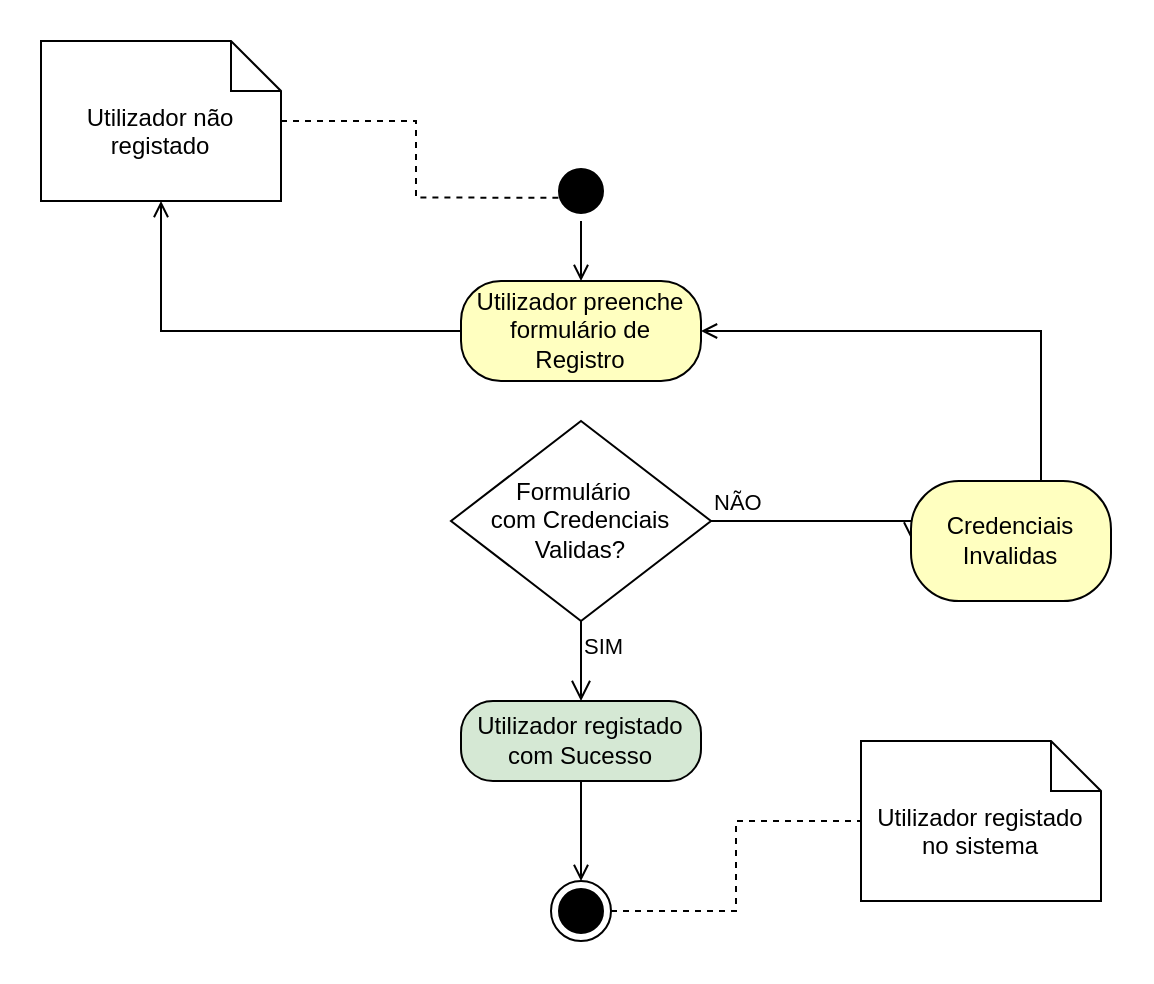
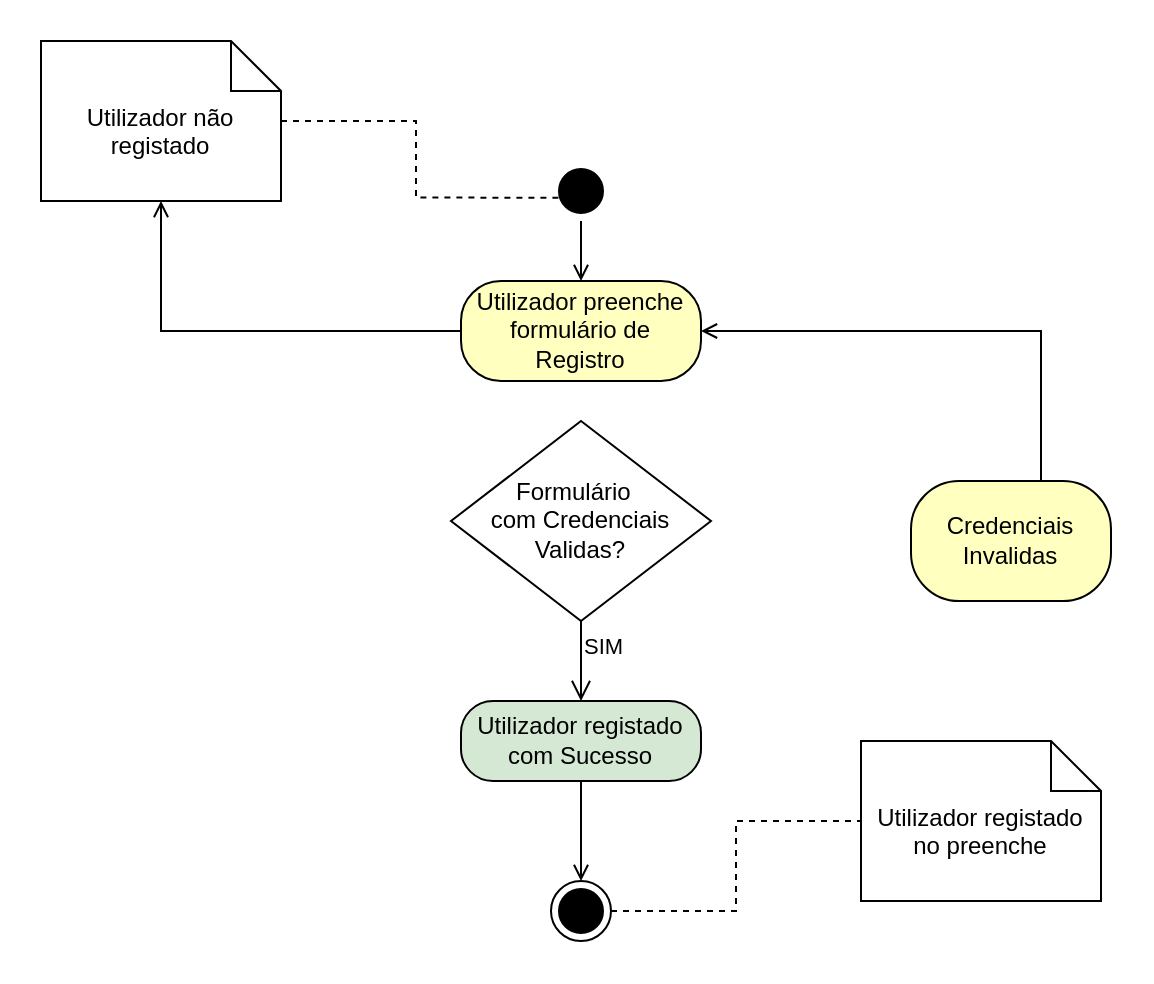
edge "Formulário com Credenciais Validas?" -> "Credenciais Invalidas": removed, label "NÃO"
node "Utilizador registado no sistema": label "Utilizador registado no sistema" -> "Utilizador registado no preenche"
